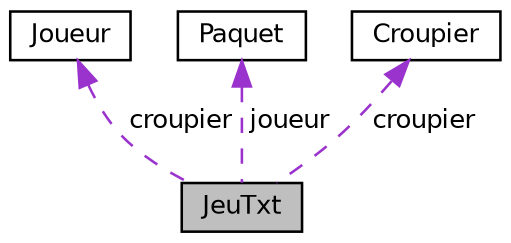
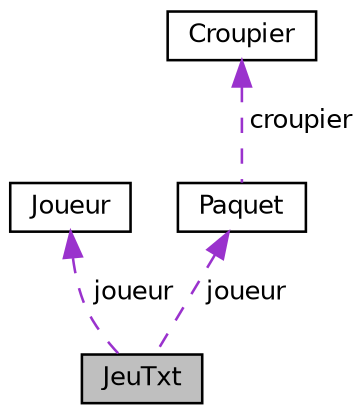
edge "JeuTxt" -> "Joueur": label " croupier" -> " joueur"
edge "JeuTxt" -> "Croupier": now "Paquet" -> "Croupier"
